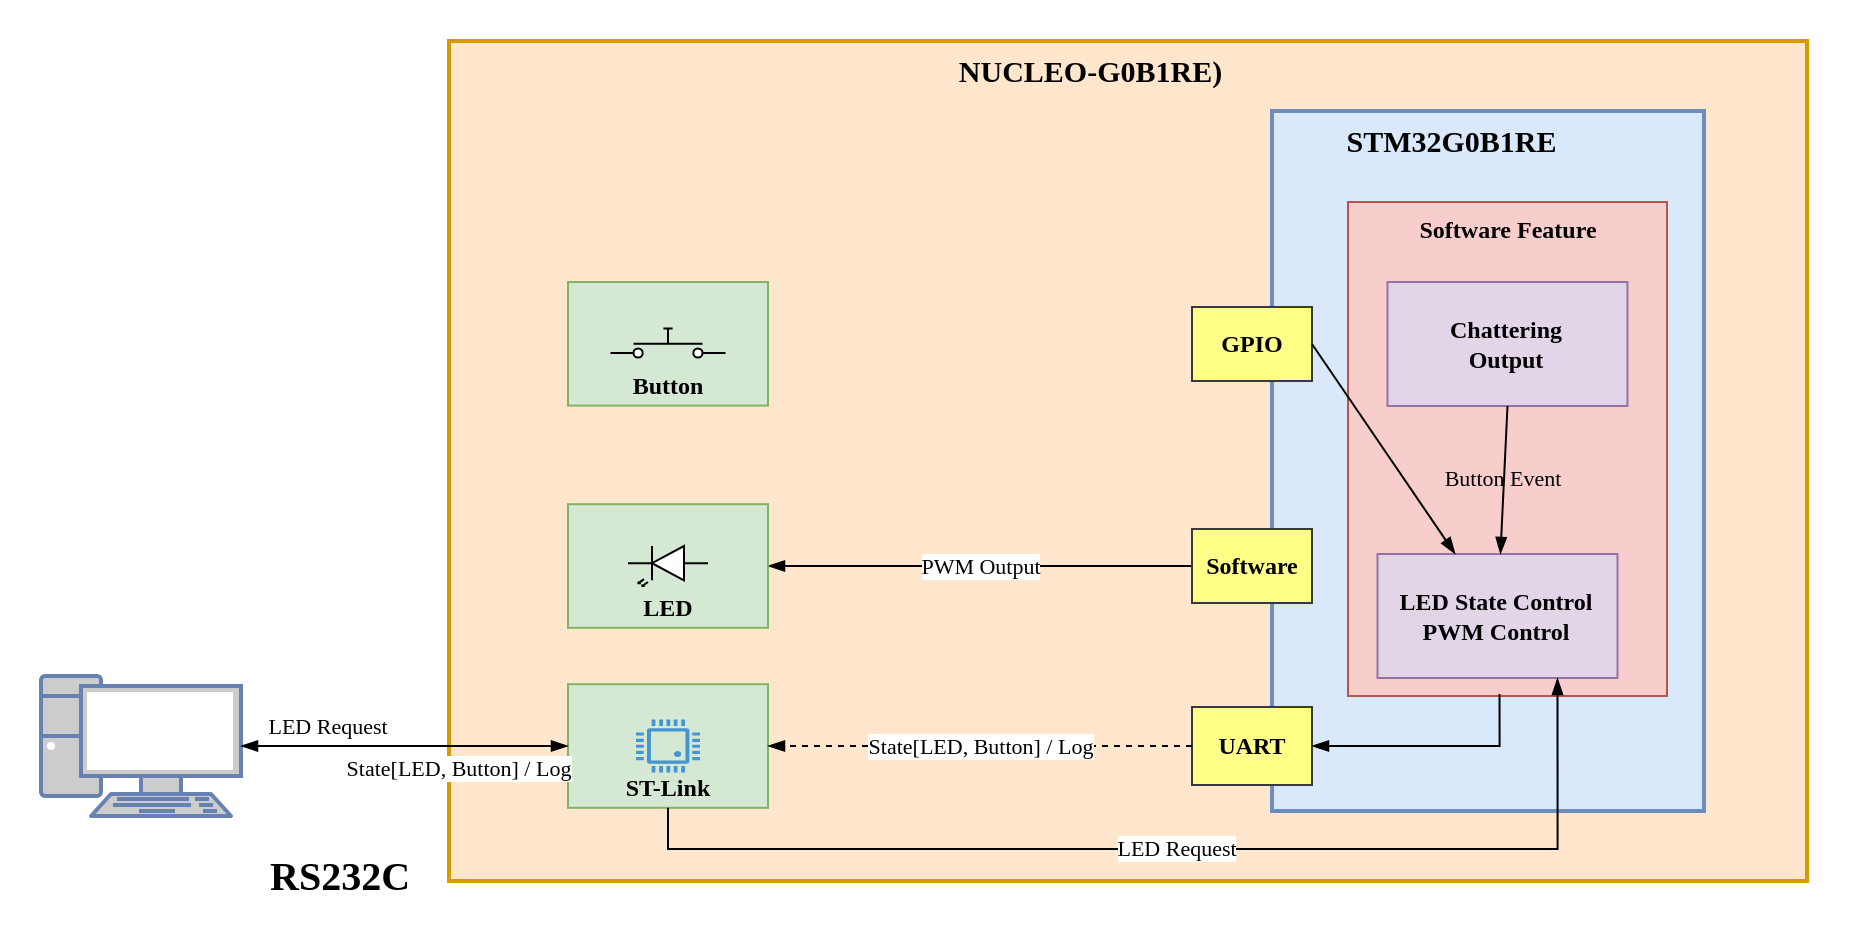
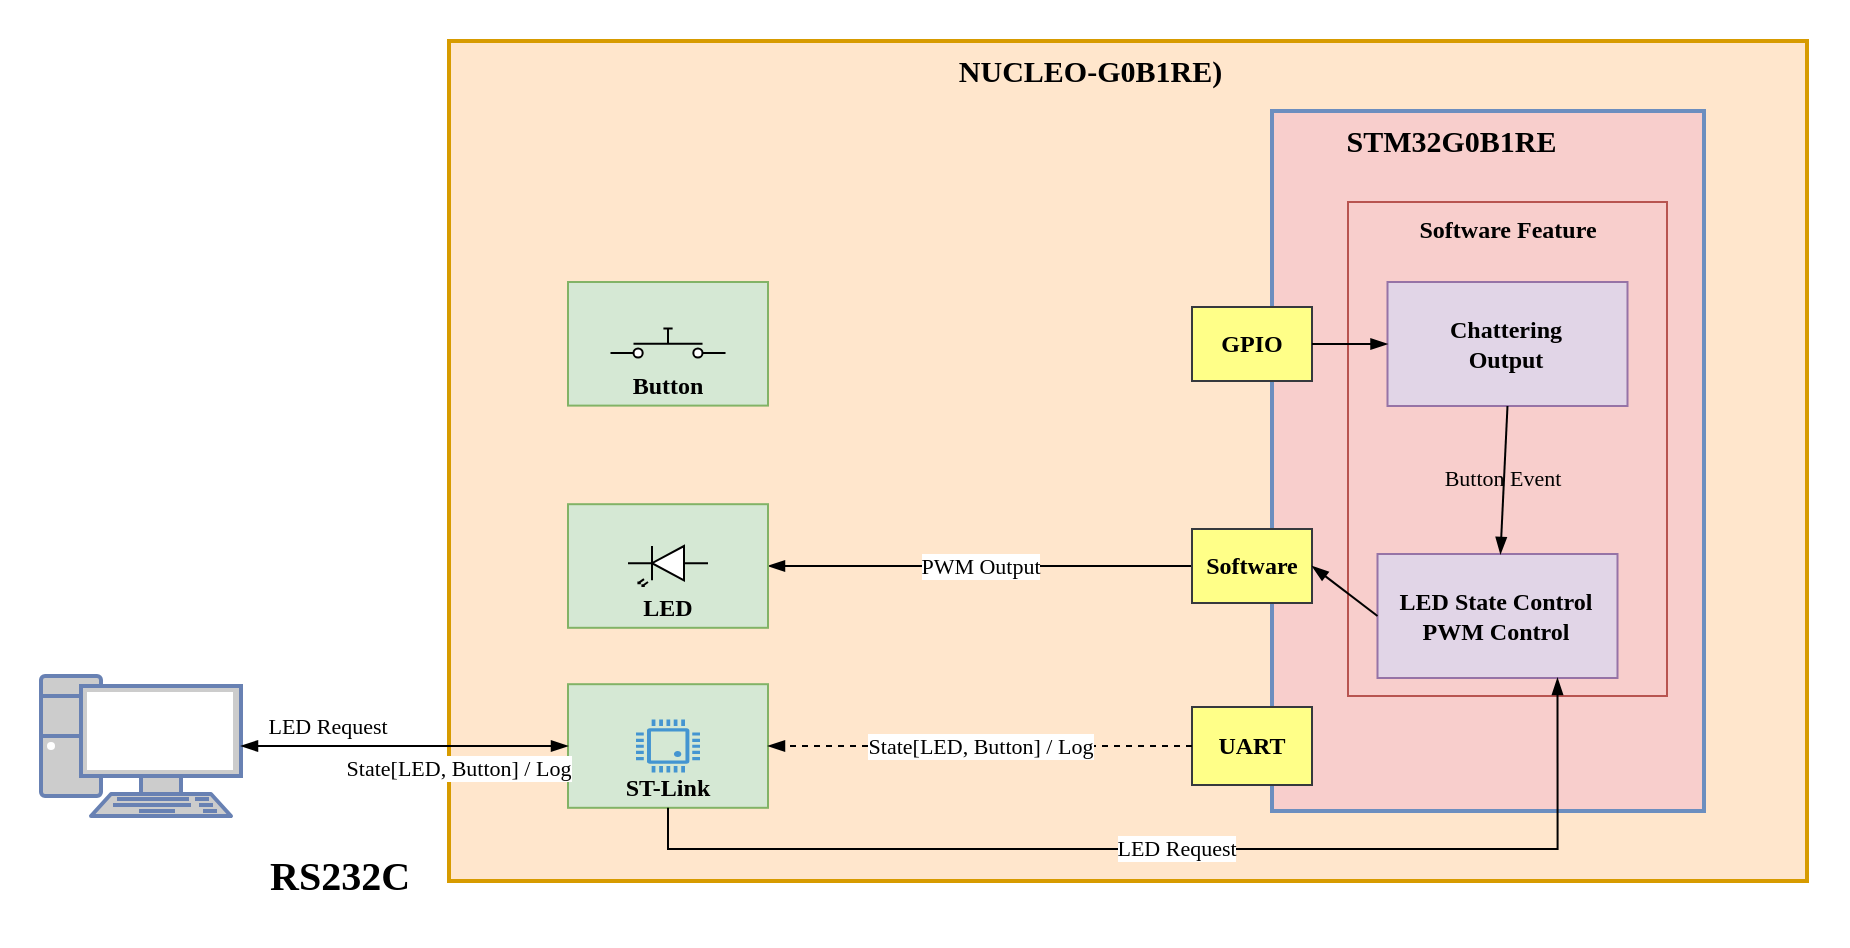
node "STM32G0B1RE": fillcolor #dae8fc -> #f8cecc
edge "GPIO" -> "LED State Control PWM Control": now "GPIO" -> "Chattering Output"
edge "LED State Control PWM Control" -> "Software": added
edge "Software Feature" -> "UART": removed
